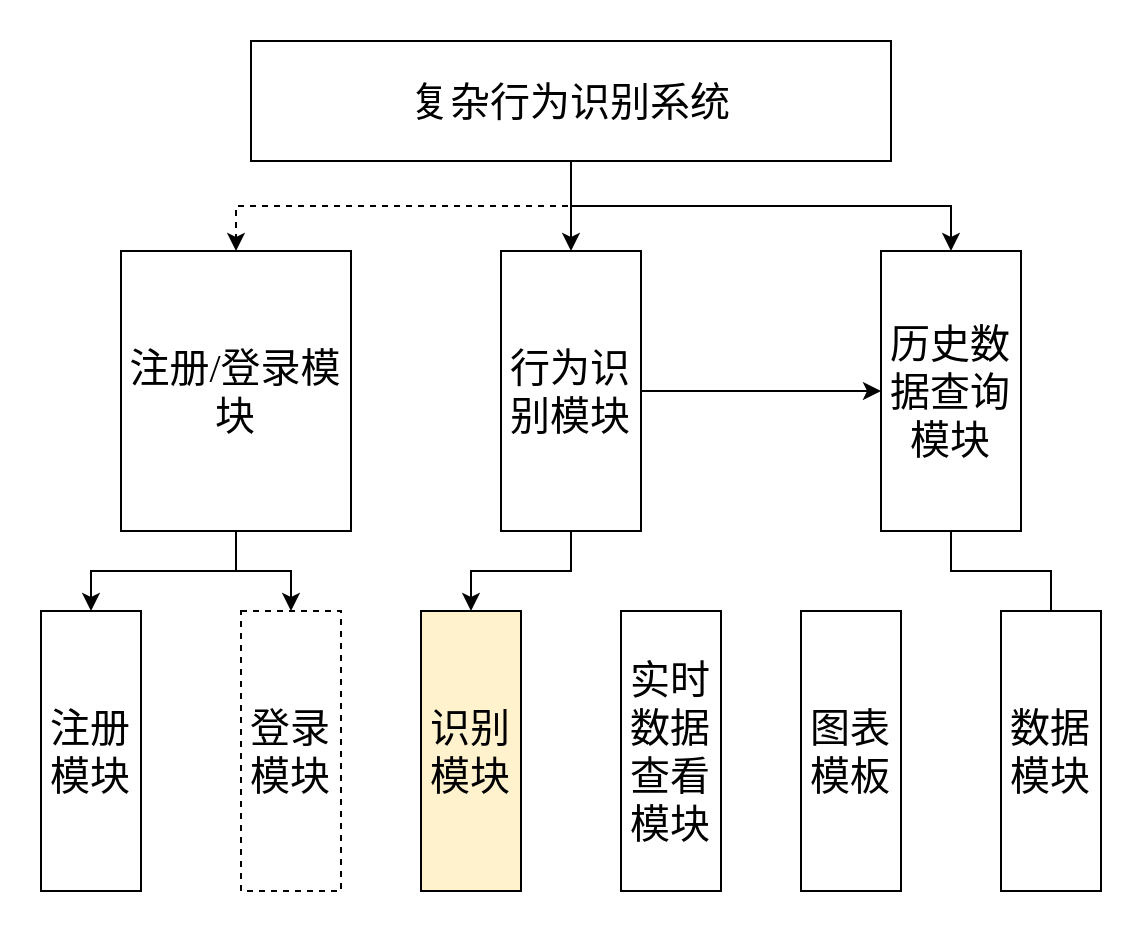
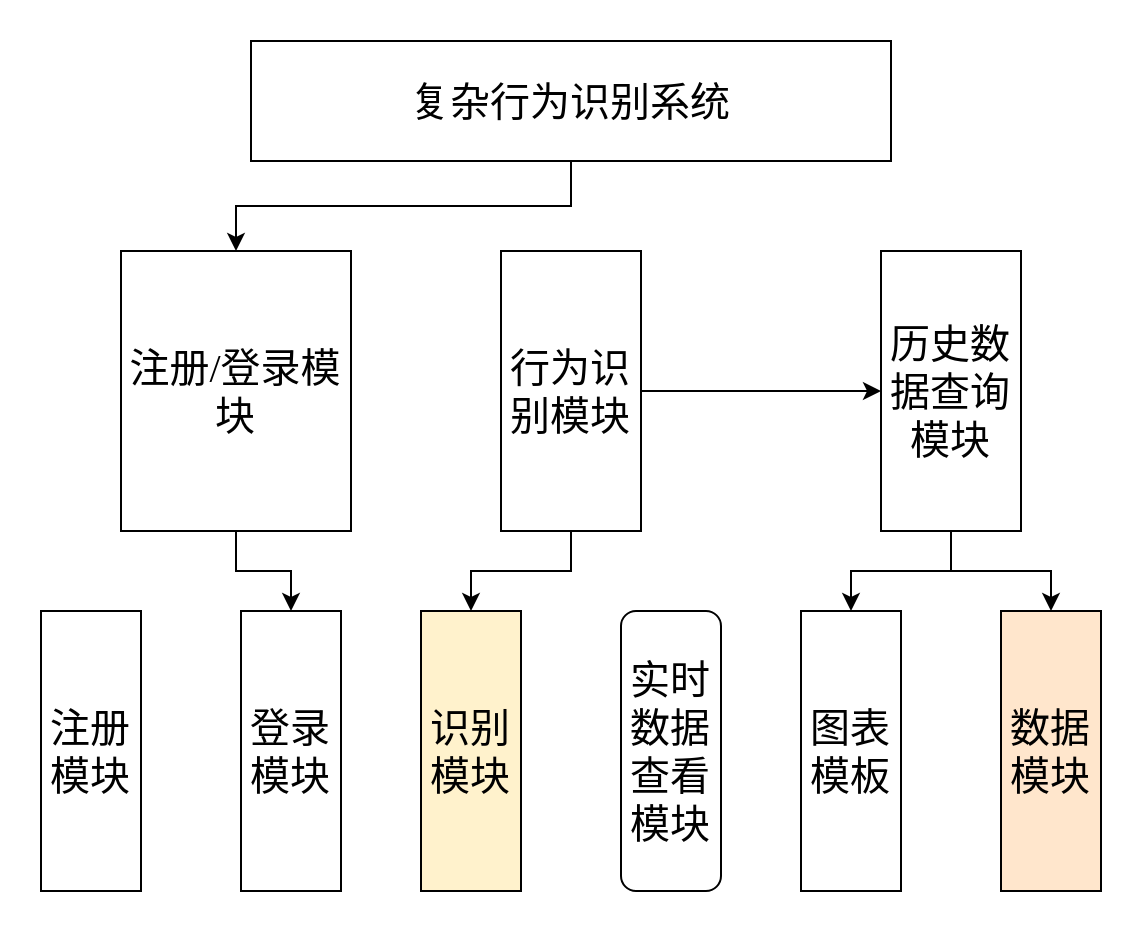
edge "复杂行为识别系统" -> "注册/登录模块": style dashed -> solid
edge "复杂行为识别系统" -> "历史数据查询模块": removed
edge "复杂行为识别系统" -> "行为识别模块": removed
edge "注册/登录模块" -> "注册模块": removed
edge "历史数据查询模块" -> "图表模板": added
edge "历史数据查询模块" -- "数据模块": arrowhead none -> classic
node "登录模块": style dashed -> solid
node "实时数据查看模块": shape rectangle -> rounded rectangle
node "数据模块": fillcolor #ffffff -> #ffe6cc
